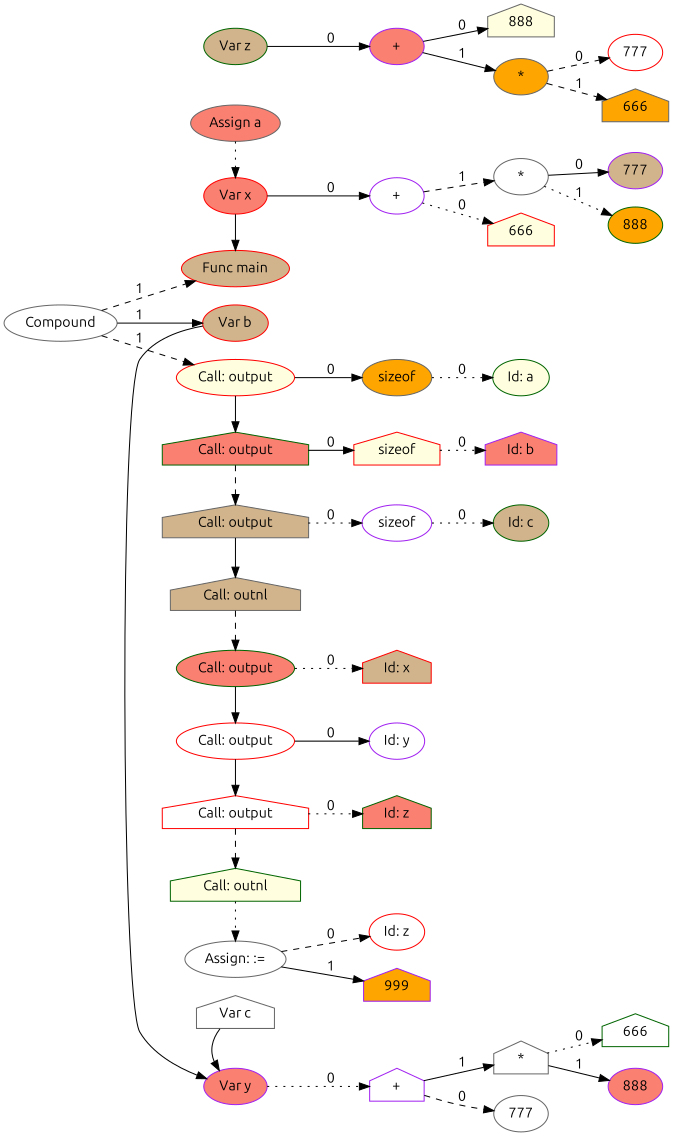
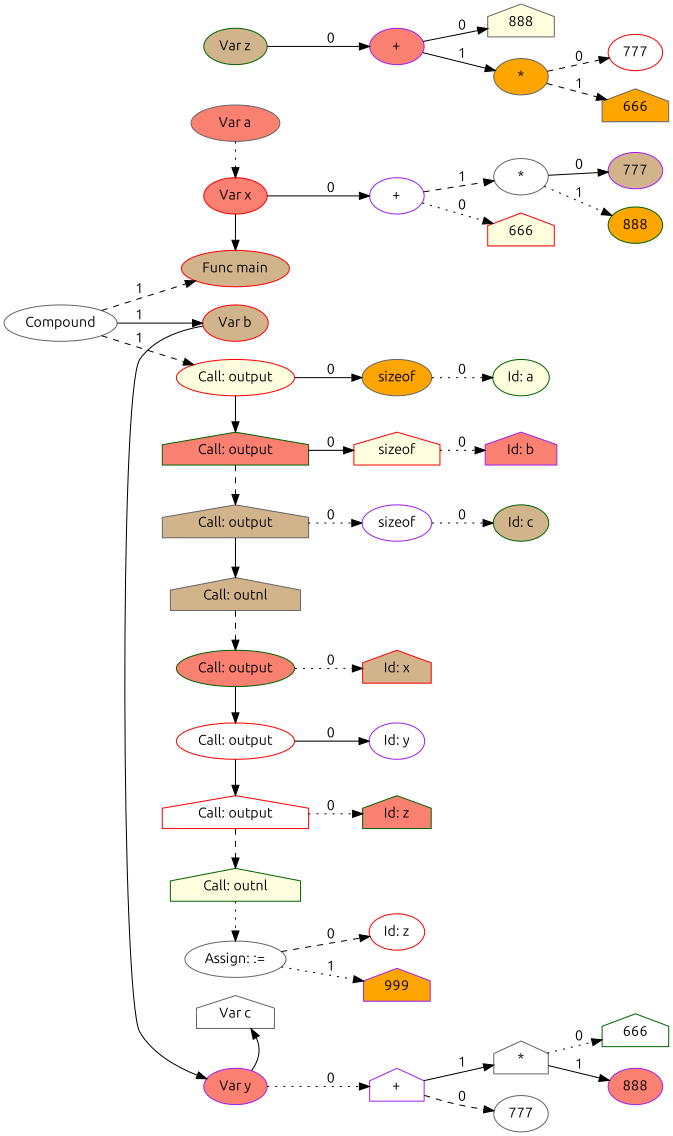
node "Assign a": label "Assign a" -> "Var a"
edge "Assign: :=" -> "999": style solid -> dotted
edge "Var c" -> "Var y": reversed
